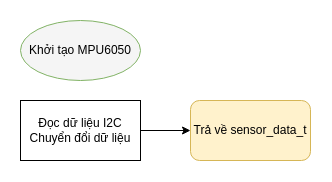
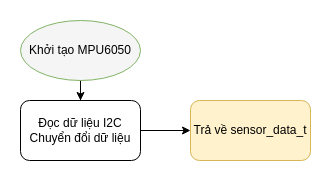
edge "Khởi tạo MPU6050" -> "Đọc dữ liệu I2C Chuyển đổi dữ liệu": added
node "Đọc dữ liệu I2C Chuyển đổi dữ liệu": shape rectangle -> rounded rectangle
